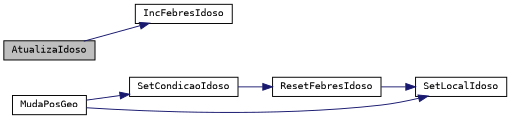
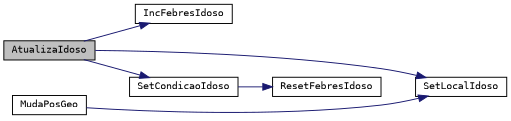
edge "ResetFebresIdoso" -> "SetLocalIdoso": now "AtualizaIdoso" -> "SetLocalIdoso"
edge "MudaPosGeo" -> "SetCondicaoIdoso": now "AtualizaIdoso" -> "SetCondicaoIdoso"
